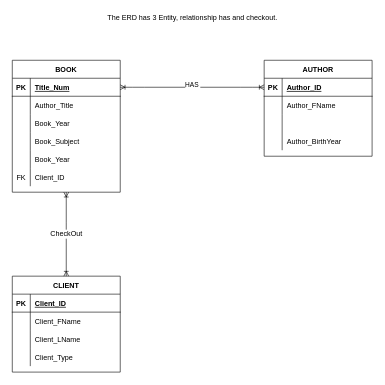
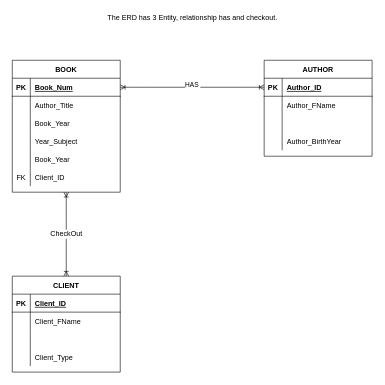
node "Title_Num": label "Title_Num" -> "Book_Num"
node "Book_Subject": label "Book_Subject" -> "Year_Subject"
node "Client_LName": removed
